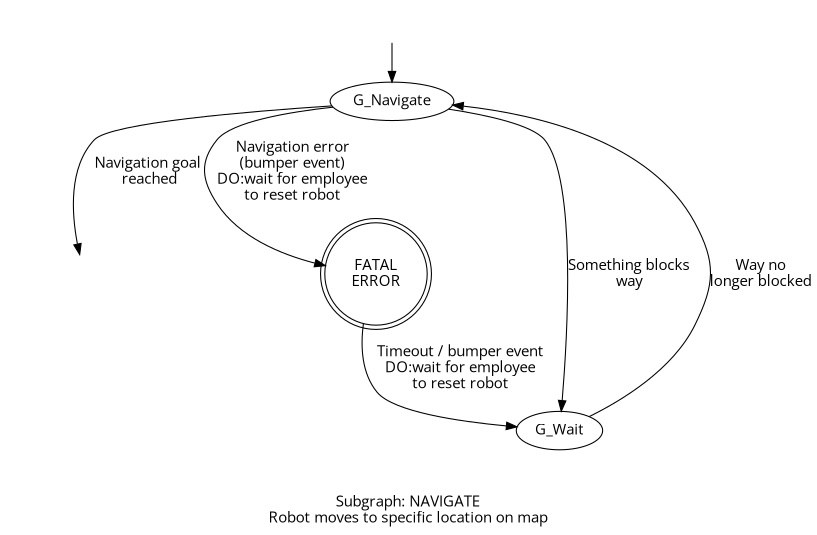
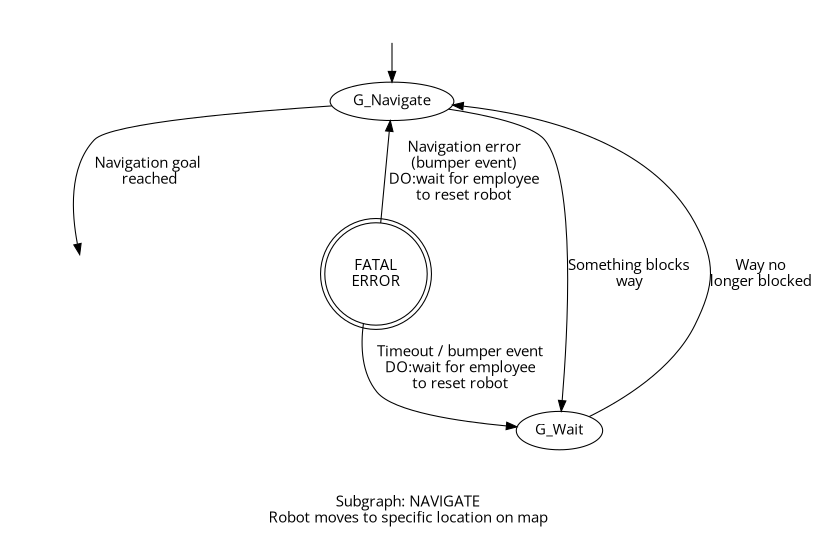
edge "G_Navigate" -> "FATAL ERROR": reversed
